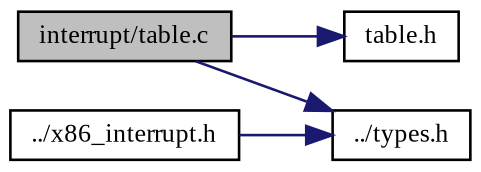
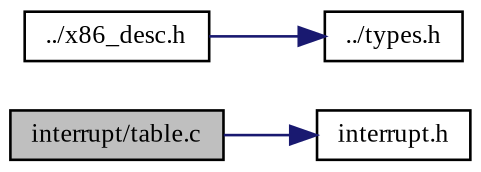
node "table.h": label "table.h" -> "interrupt.h"
edge "interrupt/table.c" -> "../types.h": removed
node "../x86_interrupt.h": label "../x86_interrupt.h" -> "../x86_desc.h"
